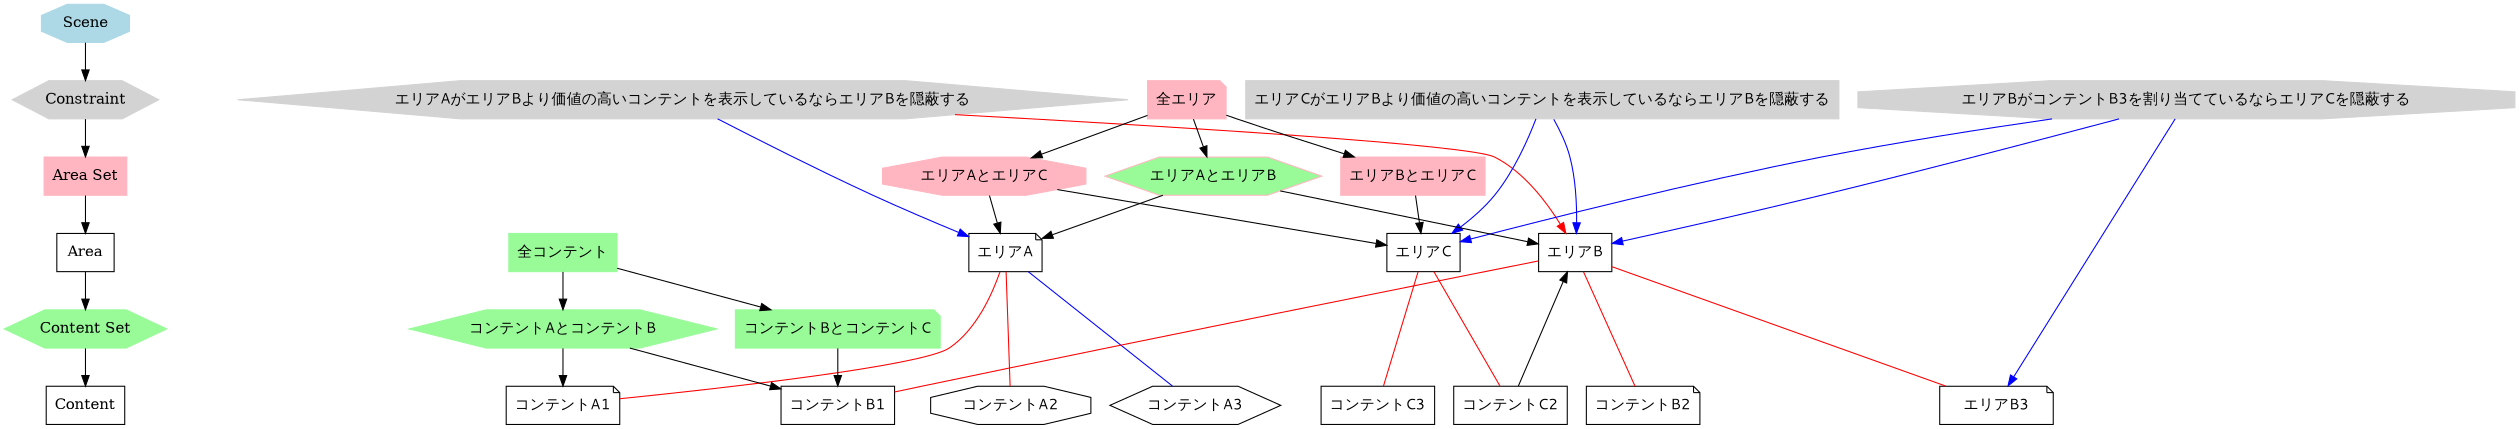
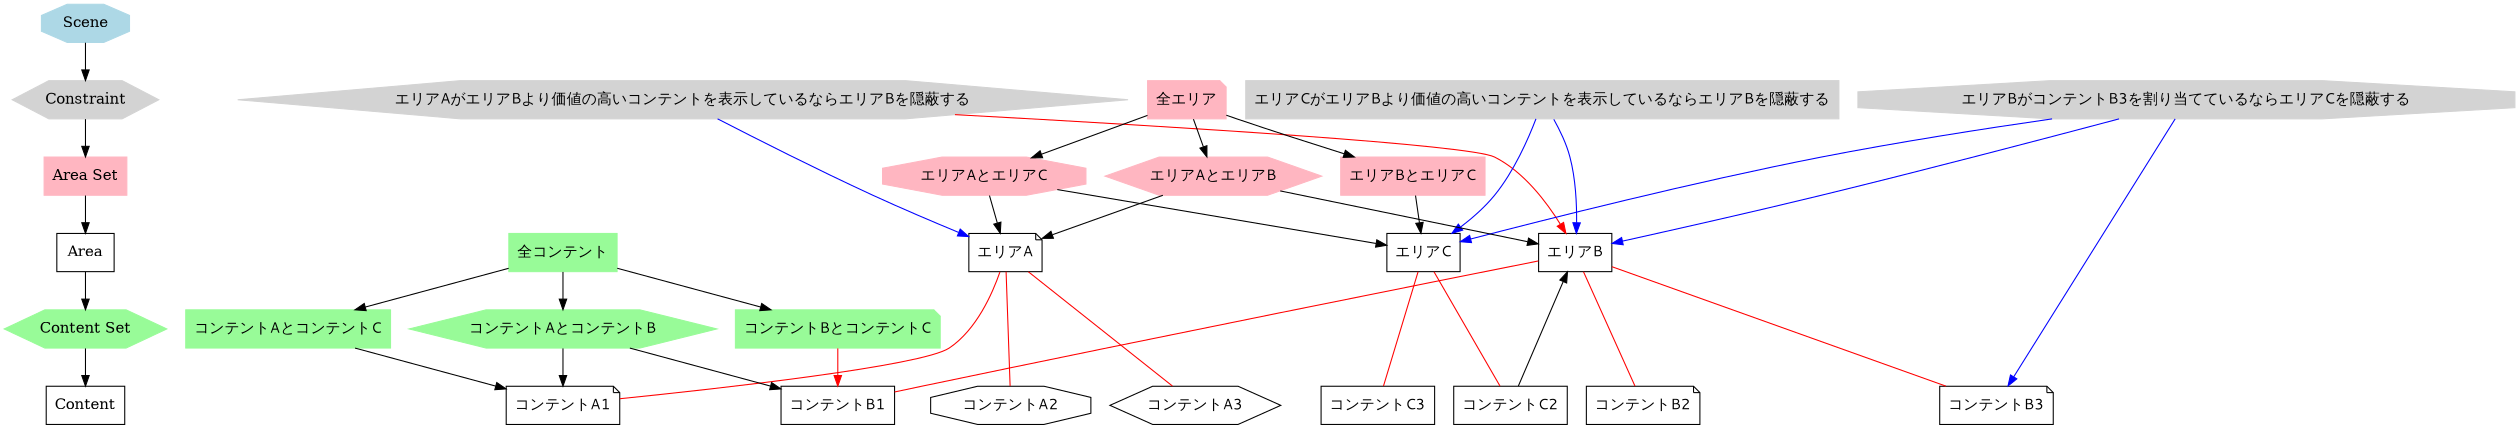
node "エリアAとエリアB": fillcolor palegreen -> lightpink
node "コンテントAとコンテントC": added
edge "エリアA" -- "コンテントA3": color blue -> red
edge "コンテントBとコンテントC" -> "コンテントB1": color black -> red
node "エリアB3": label "エリアB3" -> "コンテントB3"
